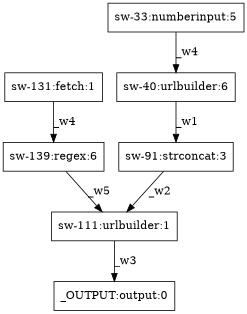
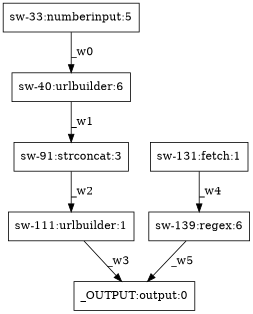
edge "sw-33:numberinput:5" -> "sw-40:urlbuilder:6": label "_w4" -> "_w0"
edge "sw-139:regex:6" -> "sw-111:urlbuilder:1": now "sw-139:regex:6" -> "_OUTPUT:output:0"
